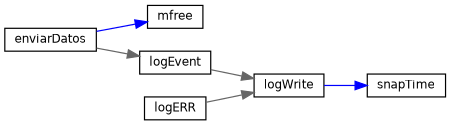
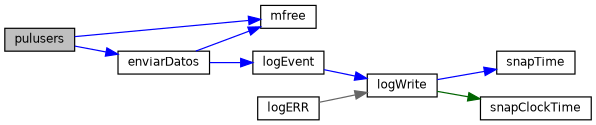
node "pulusers": added
edge "enviarDatos" -> "logEvent": color gray40 -> blue
edge "logEvent" -> "logWrite": color gray40 -> blue
node "snapClockTime": added
